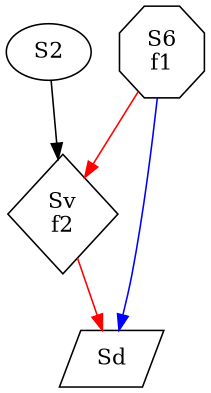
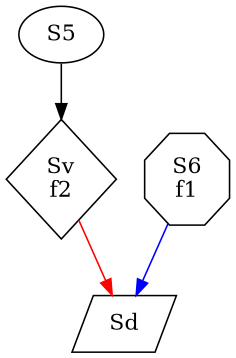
node "S2": label "S2" -> "S5"
edge "S6 f1" -> "Sv f2": removed
